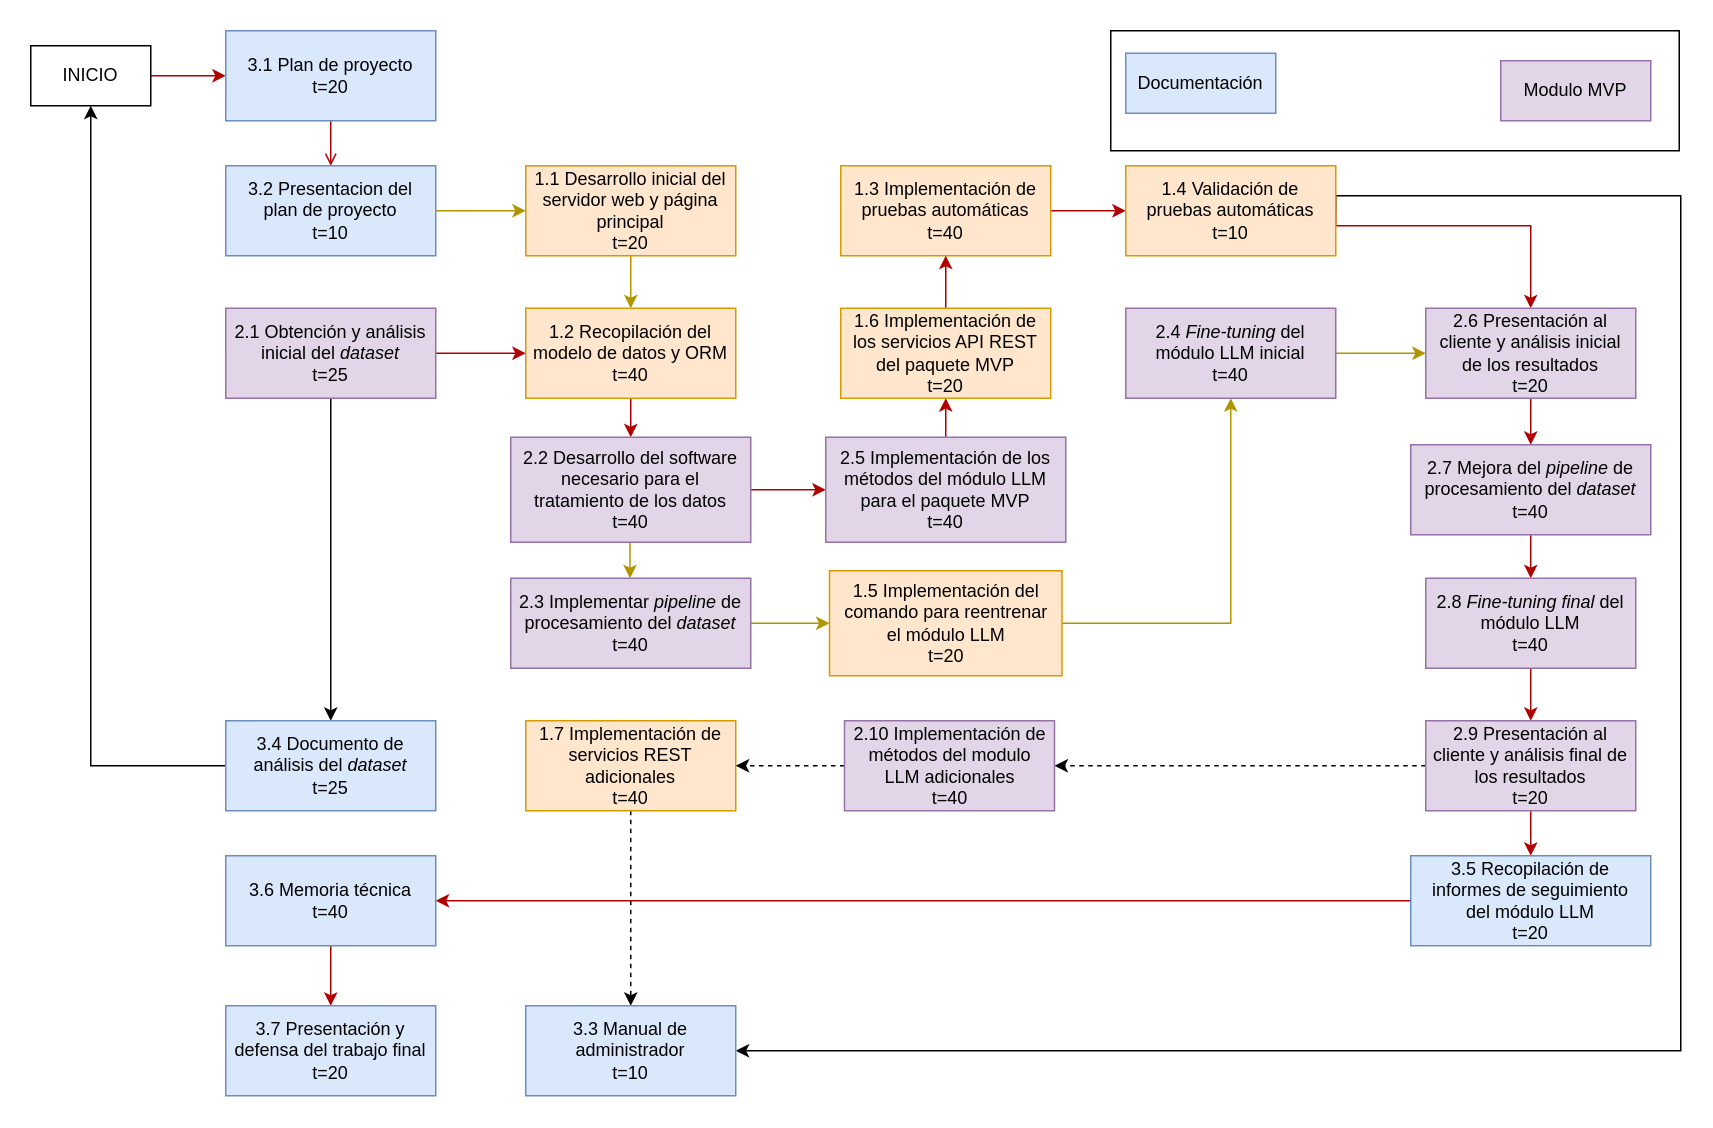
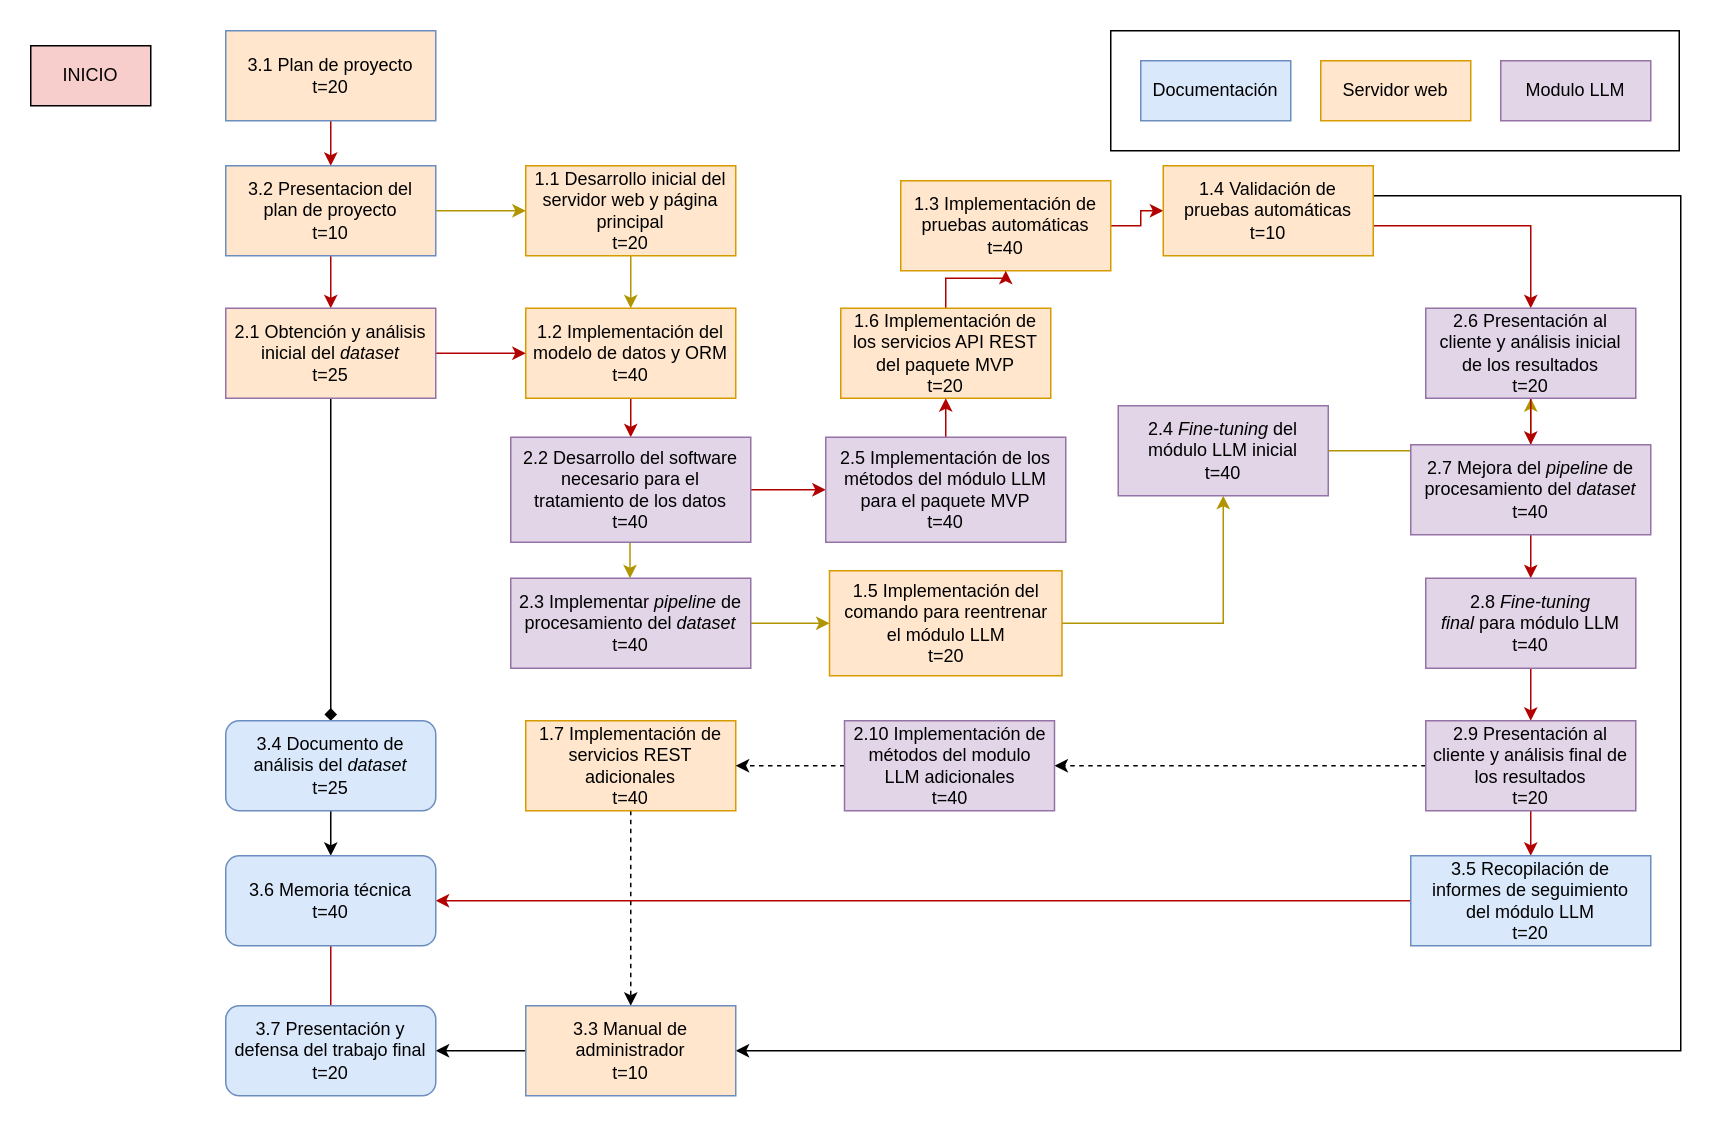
node "INICIO": fillcolor #ffffff -> #f8cecc
edge "INICIO" -> "3.1 Plan de proyecto t=20": removed
node "3.1 Plan de proyecto t=20": fillcolor #dae8fc -> #ffe6cc
node "Documentación": moved (1201, 83) -> (1216, 91)
node "Servidor web": added
node "Modulo MVP": label "Modulo MVP" -> "Modulo LLM"
edge "3.1 Plan de proyecto t=20" -> "3.2 Presentacion del plan de proyecto t=10": arrowhead open -> classic
node "3.2 Presentacion del plan de proyecto t=10": fillcolor #dae8fc -> #ffe6cc
node "1.3 Implementación de pruebas automáticas t=40": moved (946, 211) -> (1006, 226)
node "1.4 Validación de pruebas automáticas t=10": moved (1231, 211) -> (1268, 211)
edge "3.2 Presentacion del plan de proyecto t=10" -> "2.1 Obtención y análisis inicial del dataset t=25": added
node "2.1 Obtención y análisis inicial del dataset t=25": fillcolor #e1d5e7 -> #ffe6cc
node "1.2 Recopilación del modelo de datos y ORM t=40": label "1.2 Recopilación del modelo de datos y ORM t=40" -> "1.2 Implementación del modelo de datos y ORM t=40"
node "2.4 Fine-tuning del módulo LLM inicial t=40": moved (1231, 353) -> (1223, 451)
edge "3.4 Documento de análisis del dataset t=25" -> "INICIO": now "3.4 Documento de análisis del dataset t=25" -> "3.6 Memoria técnica t=40"
node "2.8 Fine-tuning final del módulo LLM t=40": label "2.8 Fine-tuning final del módulo LLM t=40" -> "2.8 Fine-tuning final para módulo LLM t=40"
edge "2.1 Obtención y análisis inicial del dataset t=25" -> "3.4 Documento de análisis del dataset t=25": arrowhead classic -> diamond
node "3.4 Documento de análisis del dataset t=25": shape rectangle -> rounded rectangle
node "3.6 Memoria técnica t=40": shape rectangle -> rounded rectangle
edge "3.6 Memoria técnica t=40" -> "3.7 Presentación y defensa del trabajo final t=20": arrowhead classic -> none
node "3.7 Presentación y defensa del trabajo final t=20": shape rectangle -> rounded rectangle
edge "3.3 Manual de administrador t=10" -> "3.7 Presentación y defensa del trabajo final t=20": added
node "3.3 Manual de administrador t=10": fillcolor #dae8fc -> #ffe6cc
